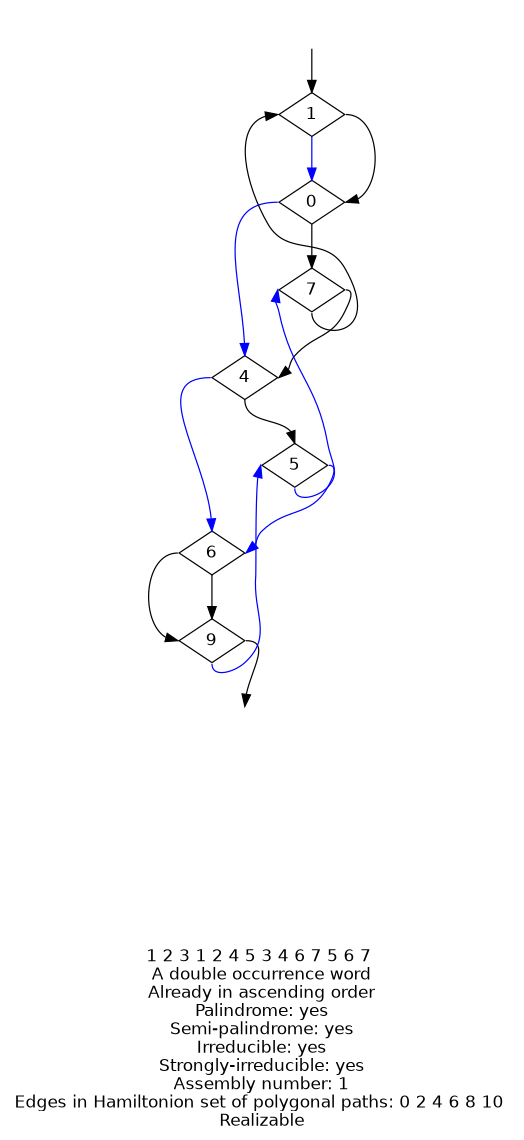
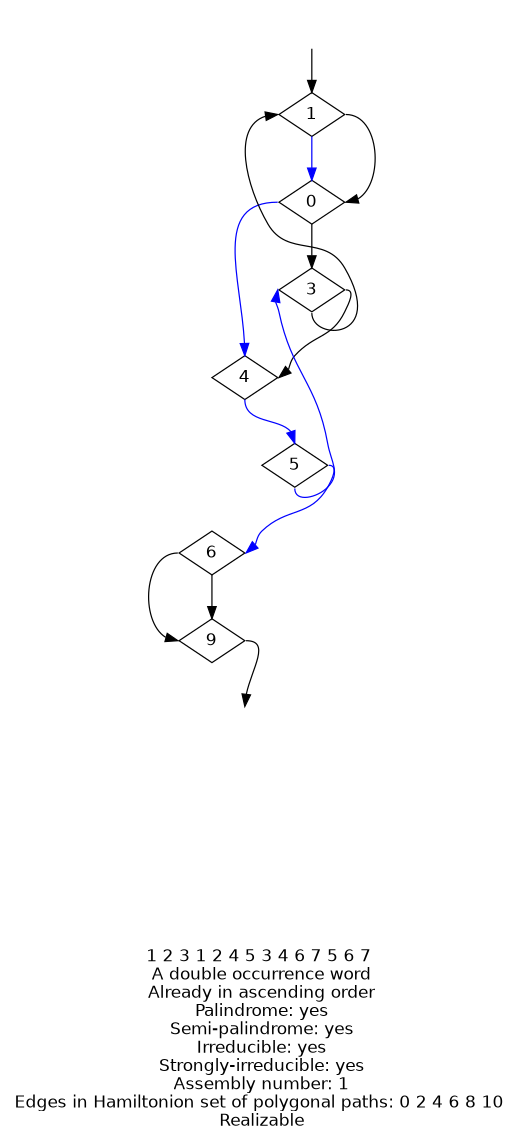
node "7": label "7" -> "3"
edge "4" -> "5": color black -> blue
edge "4" -> "6": removed
edge "9" -> "5": removed
